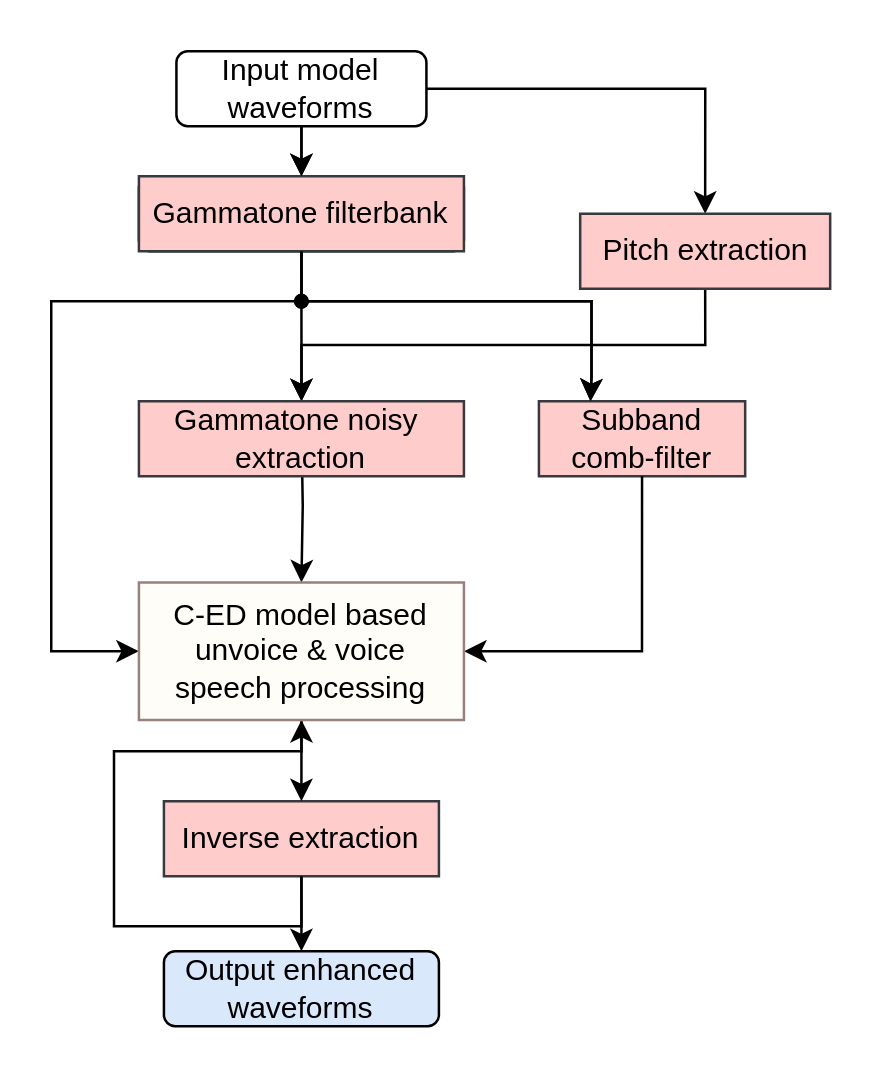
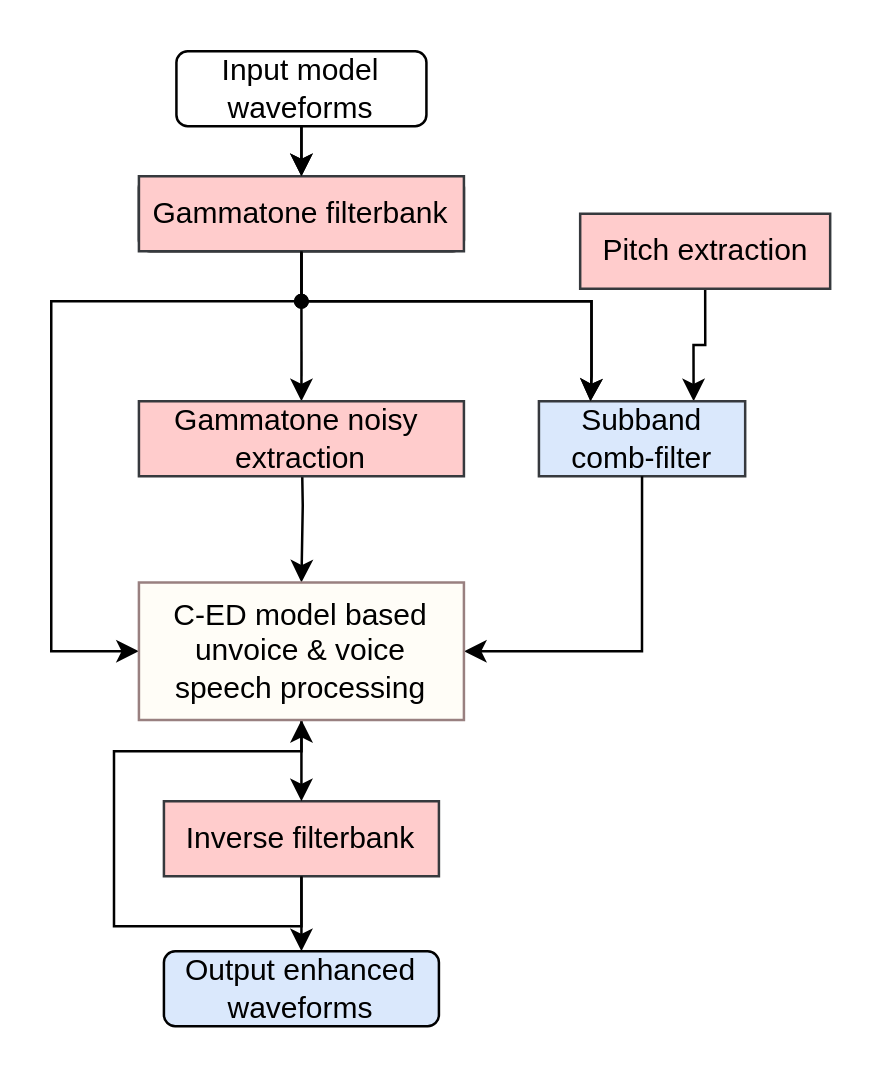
edge "Input model waveforms" -> "Pitch extraction": removed
edge "Pitch extraction" -> "Gammatone noisy extraction": now "Pitch extraction" -> "Subband comb-filter"
node "Subband comb-filter": fillcolor #ffcccc -> #dae8fc
node "Inverse extraction": label "Inverse extraction" -> "Inverse filterbank"
